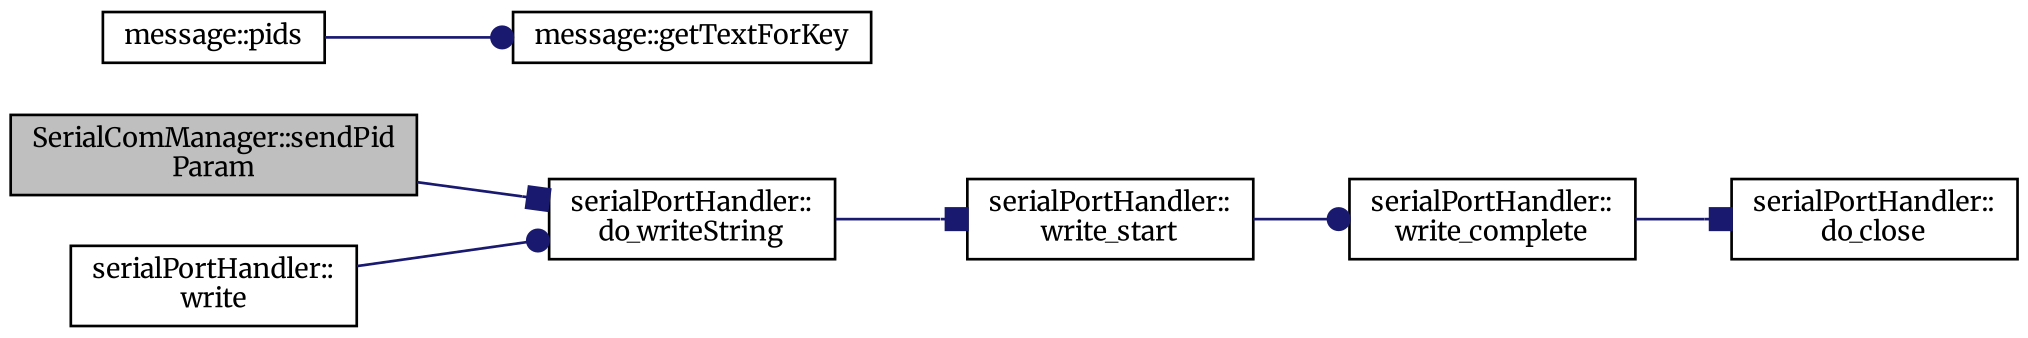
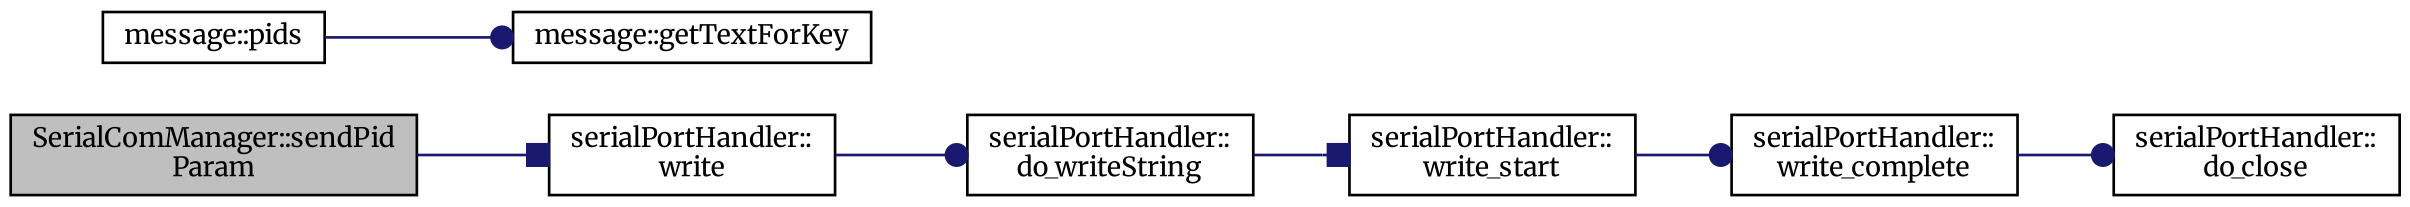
edge "SerialComManager::sendPid Param" -> "serialPortHandler:: do_writeString": now "SerialComManager::sendPid Param" -> "serialPortHandler:: write"
edge "serialPortHandler:: write_complete" -> "serialPortHandler:: do_close": arrowhead box -> dot
